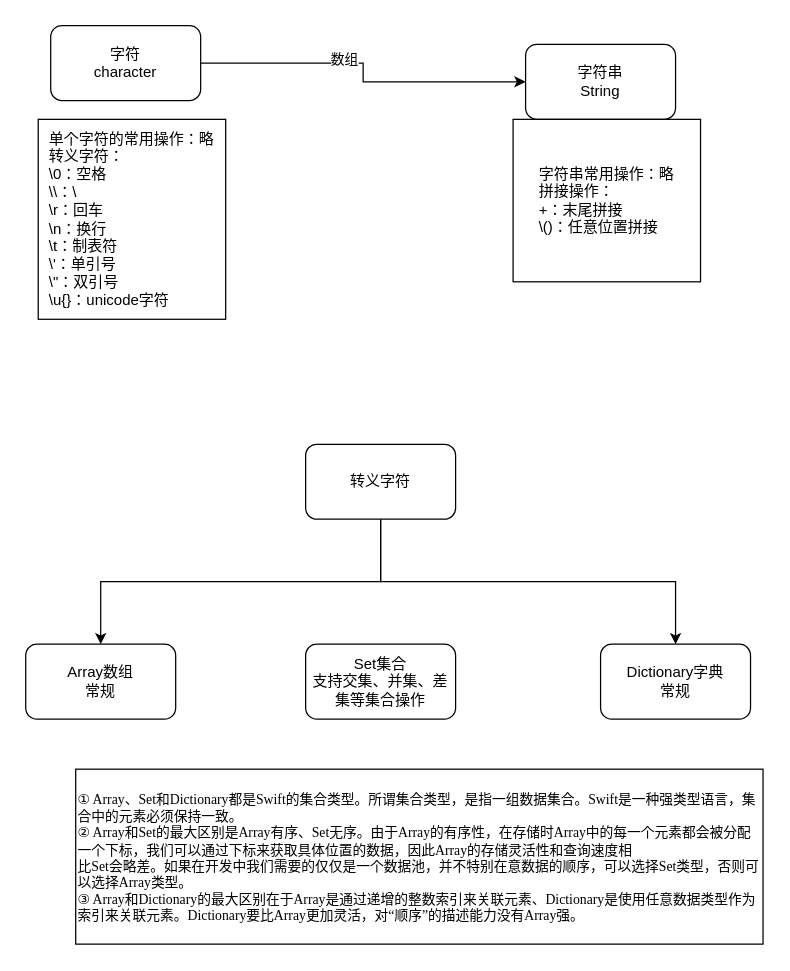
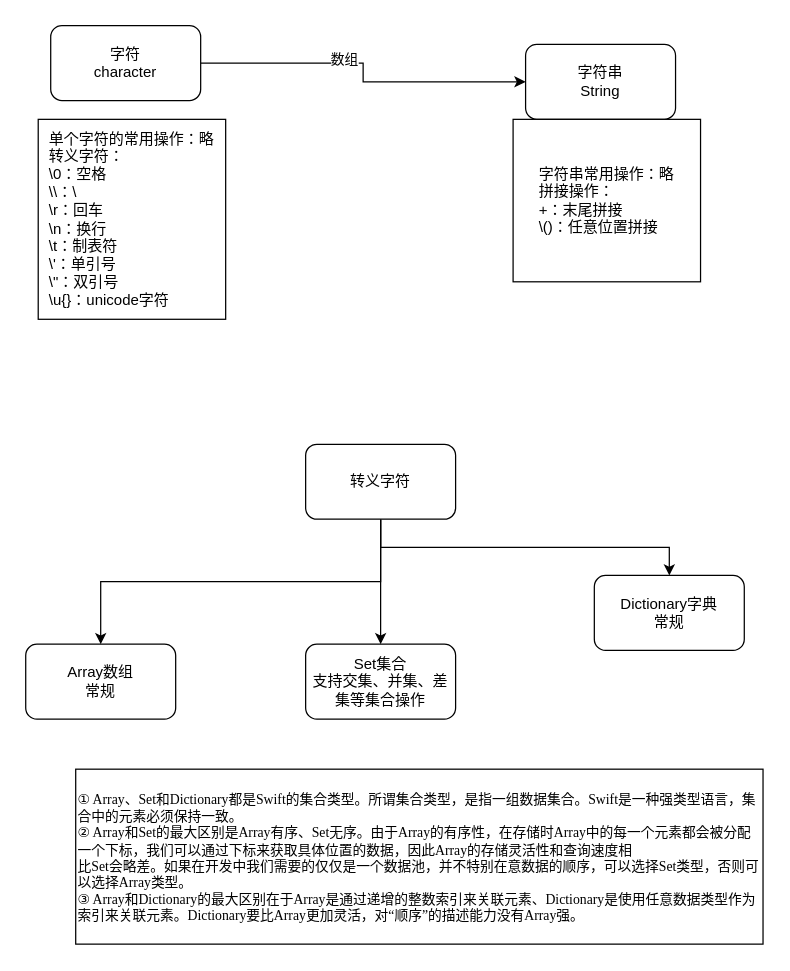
edge "转义字符" -> "Set集合 支持交集、并集、差集等集合操作": added
node "Dictionary字典 常规": moved (676, 682) -> (669, 613)
